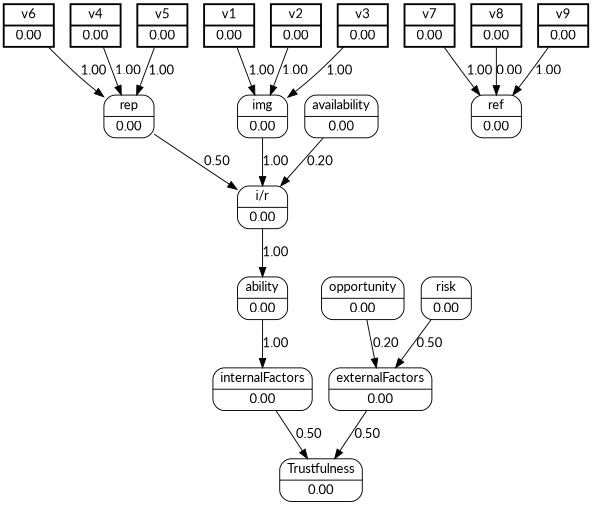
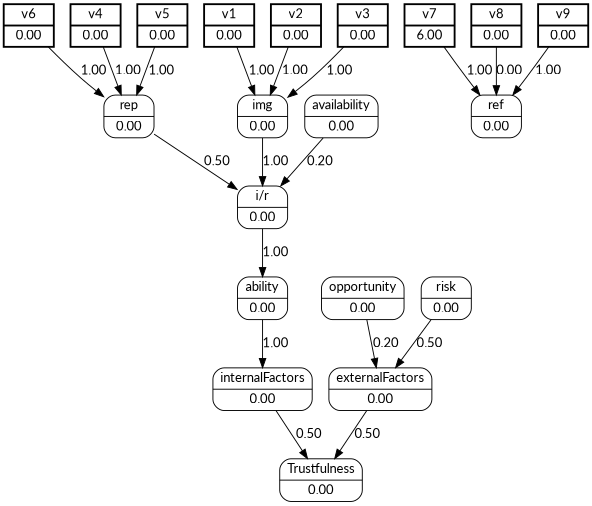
node "v7": text "0.00" -> "6.00"
